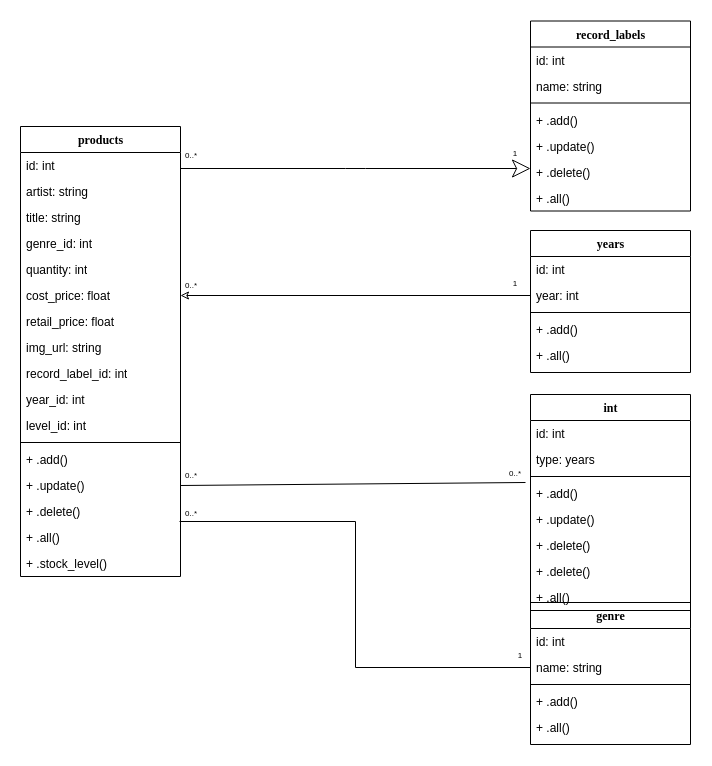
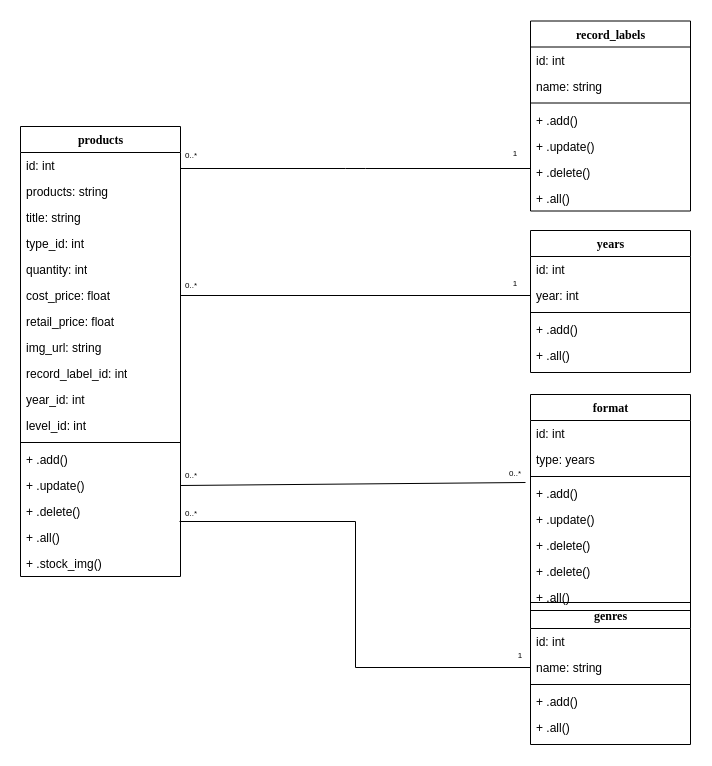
edge "products" -> "record_labels": arrowhead classic -> none
node "artist: string": label "artist: string" -> "products: string"
node "genre_id: int": label "genre_id: int" -> "type_id: int"
edge "year: int" -> "cost_price: float": arrowhead classic -> none
node "int": label "int" -> "format"
node "+ .stock_level()": label "+ .stock_level()" -> "+ .stock_img()"
node "genre": label "genre" -> "genres"
